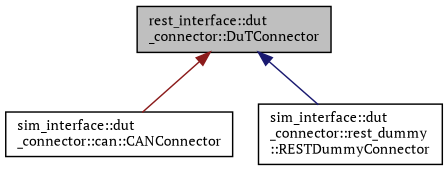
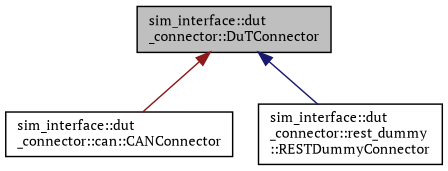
node "rest_interface::dut _connector::DuTConnector": label "rest_interface::dut _connector::DuTConnector" -> "sim_interface::dut _connector::DuTConnector"
